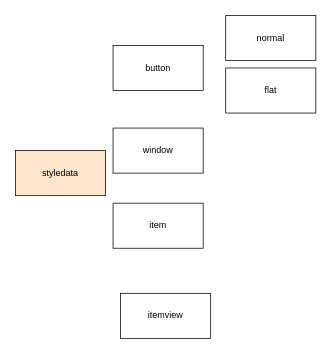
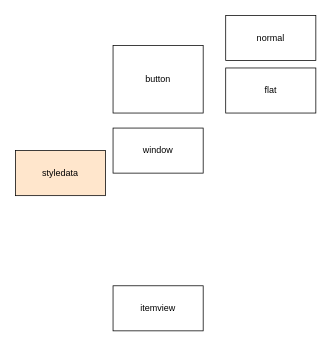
node "button": size 90x45 -> 90x68
node "item": removed
node "itemview": moved (165, 315) -> (158, 308)
